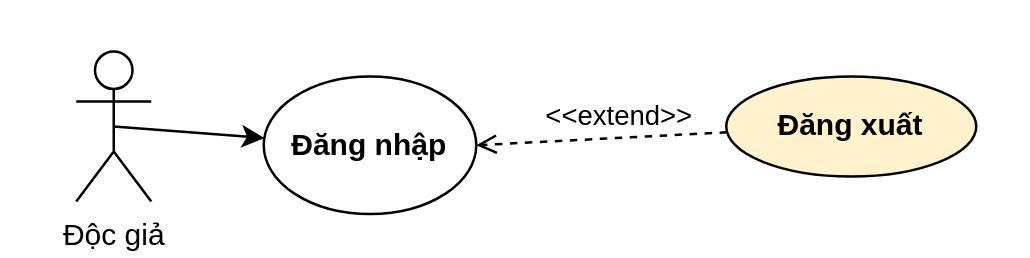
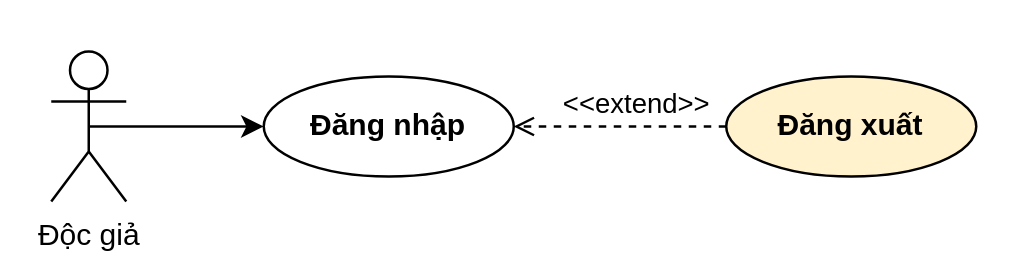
node "Độc giả": moved (114, 126) -> (89, 126)
node "Đăng nhập": size 213x138 -> 250x100
